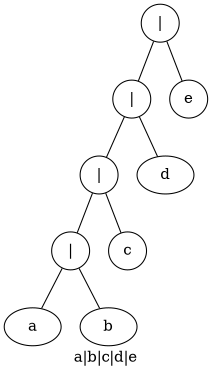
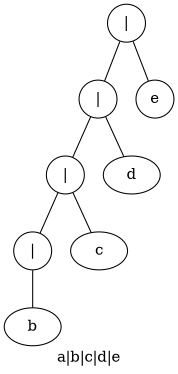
node "c": shape circle -> ellipse
node "a": removed
